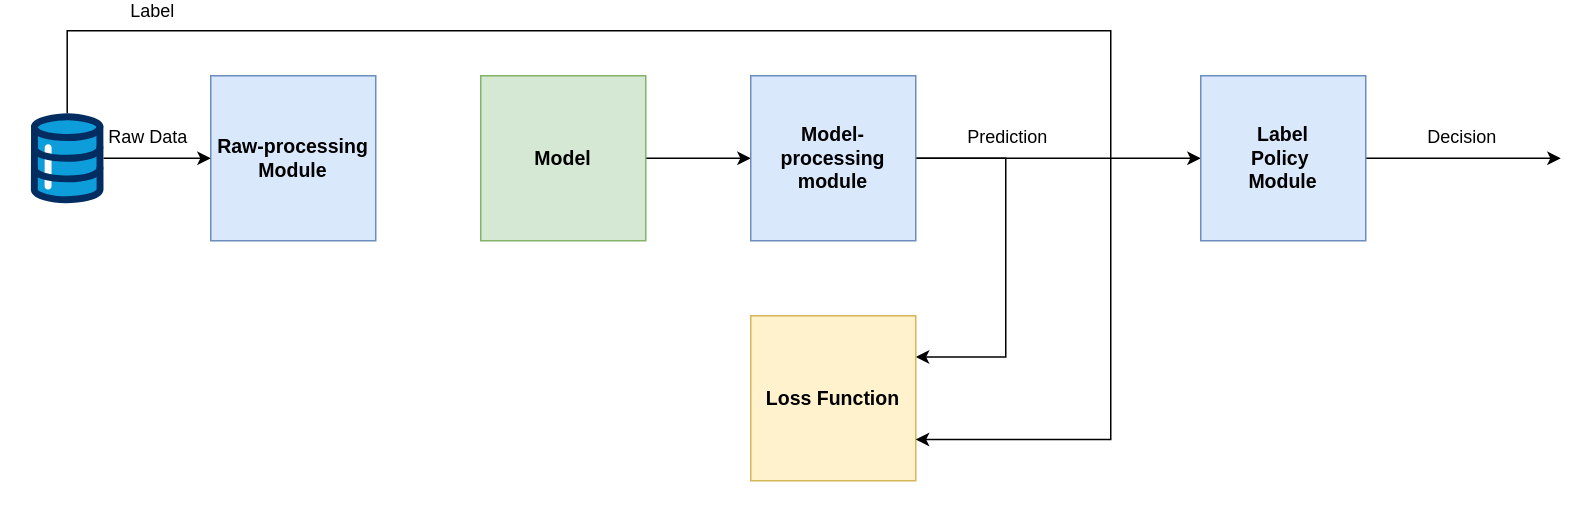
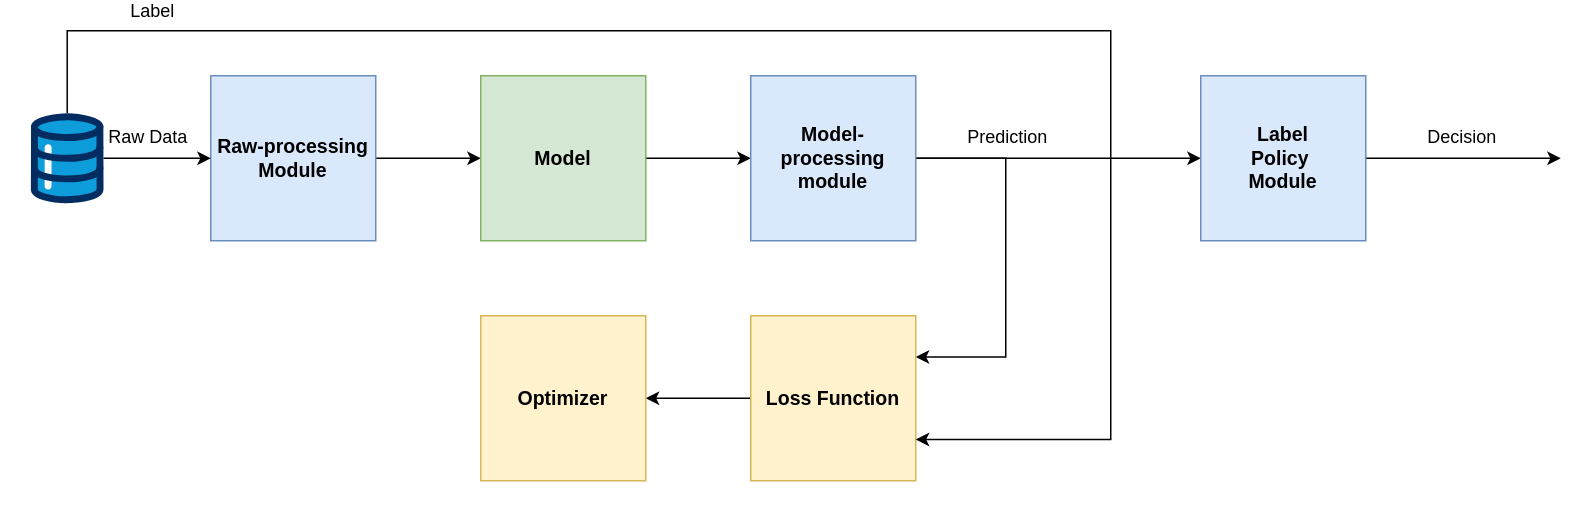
edge "Raw-processing Module" -> "Model": added
node "Optimizer": added
edge "Loss Function" -> "Optimizer": added
